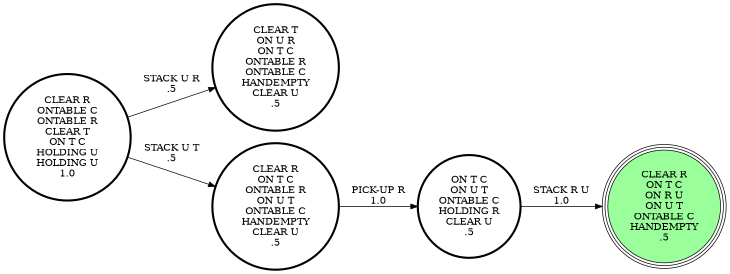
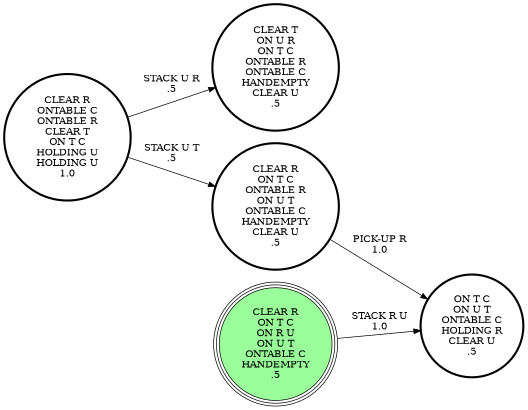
edge "ON T C ON U T ONTABLE C HOLDING R CLEAR U .5" -> "CLEAR R ON T C ON R U ON U T ONTABLE C HANDEMPTY .5": reversed
